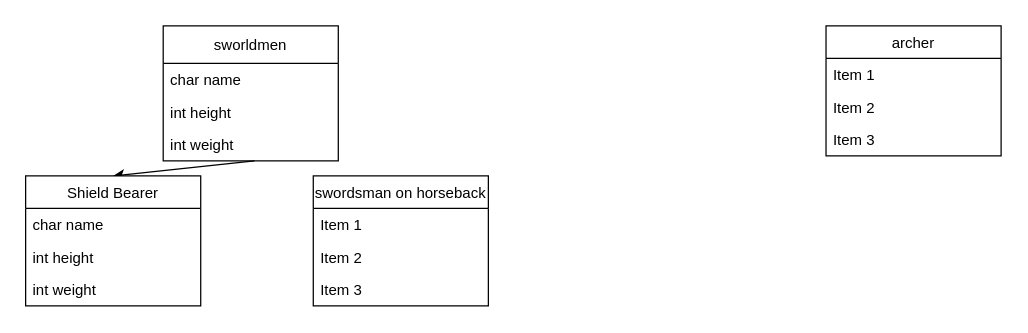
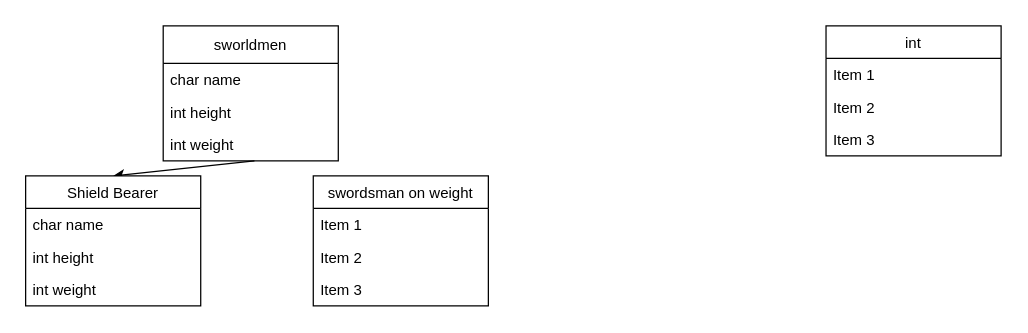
node "archer": label "archer" -> "int"
node "swordsman on horseback": label "swordsman on horseback" -> "swordsman on weight"
